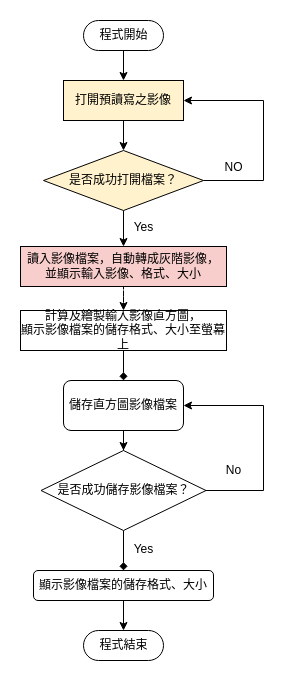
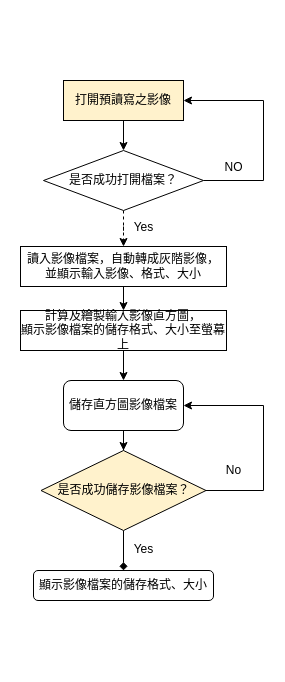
node "程式開始": removed
edge "程式開始" -> "打開預讀寫之影像": removed
node "是否成功打開檔案？": fillcolor #fff2cc -> #ffffff
edge "是否成功打開檔案？" -> "讀入影像檔案，自動轉成灰階影像， 並顯示輸入影像、格式、大小": style solid -> dashed
node "讀入影像檔案，自動轉成灰階影像， 並顯示輸入影像、格式、大小": fillcolor #f8cecc -> #ffffff
edge "讀入影像檔案，自動轉成灰階影像， 並顯示輸入影像、格式、大小" -> "計算及繪製輸入影像直方圖， 顯示影像檔案的儲存格式、大小至螢幕上": style dashed -> solid
edge "計算及繪製輸入影像直方圖， 顯示影像檔案的儲存格式、大小至螢幕上" -> "儲存直方圖影像檔案": arrowhead diamond -> classic
node "是否成功儲存影像檔案？": fillcolor #ffffff -> #fff2cc
edge "顯示影像檔案的儲存格式、大小" -> "程式結束": removed
node "程式結束": removed
